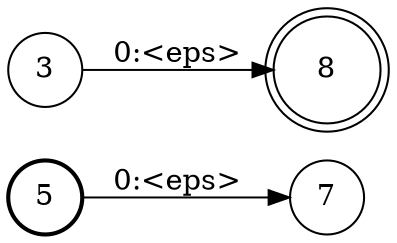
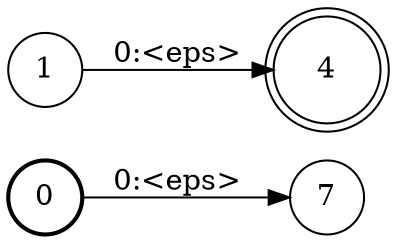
node "3": label "3" -> "1"
node "8": label "8" -> "4"
node "5": label "5" -> "0"
